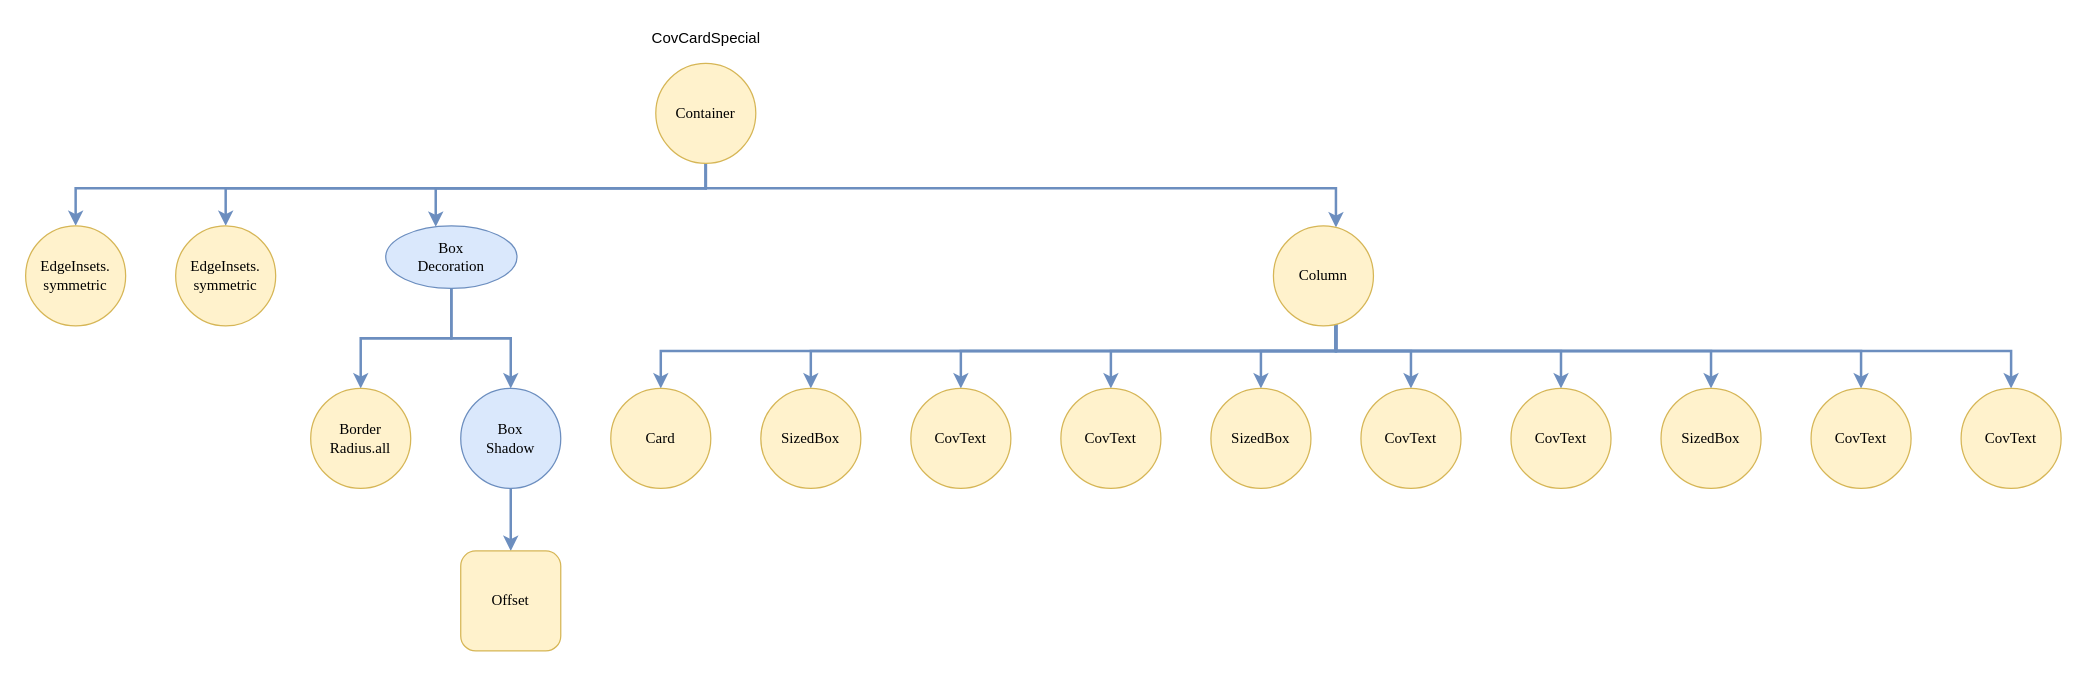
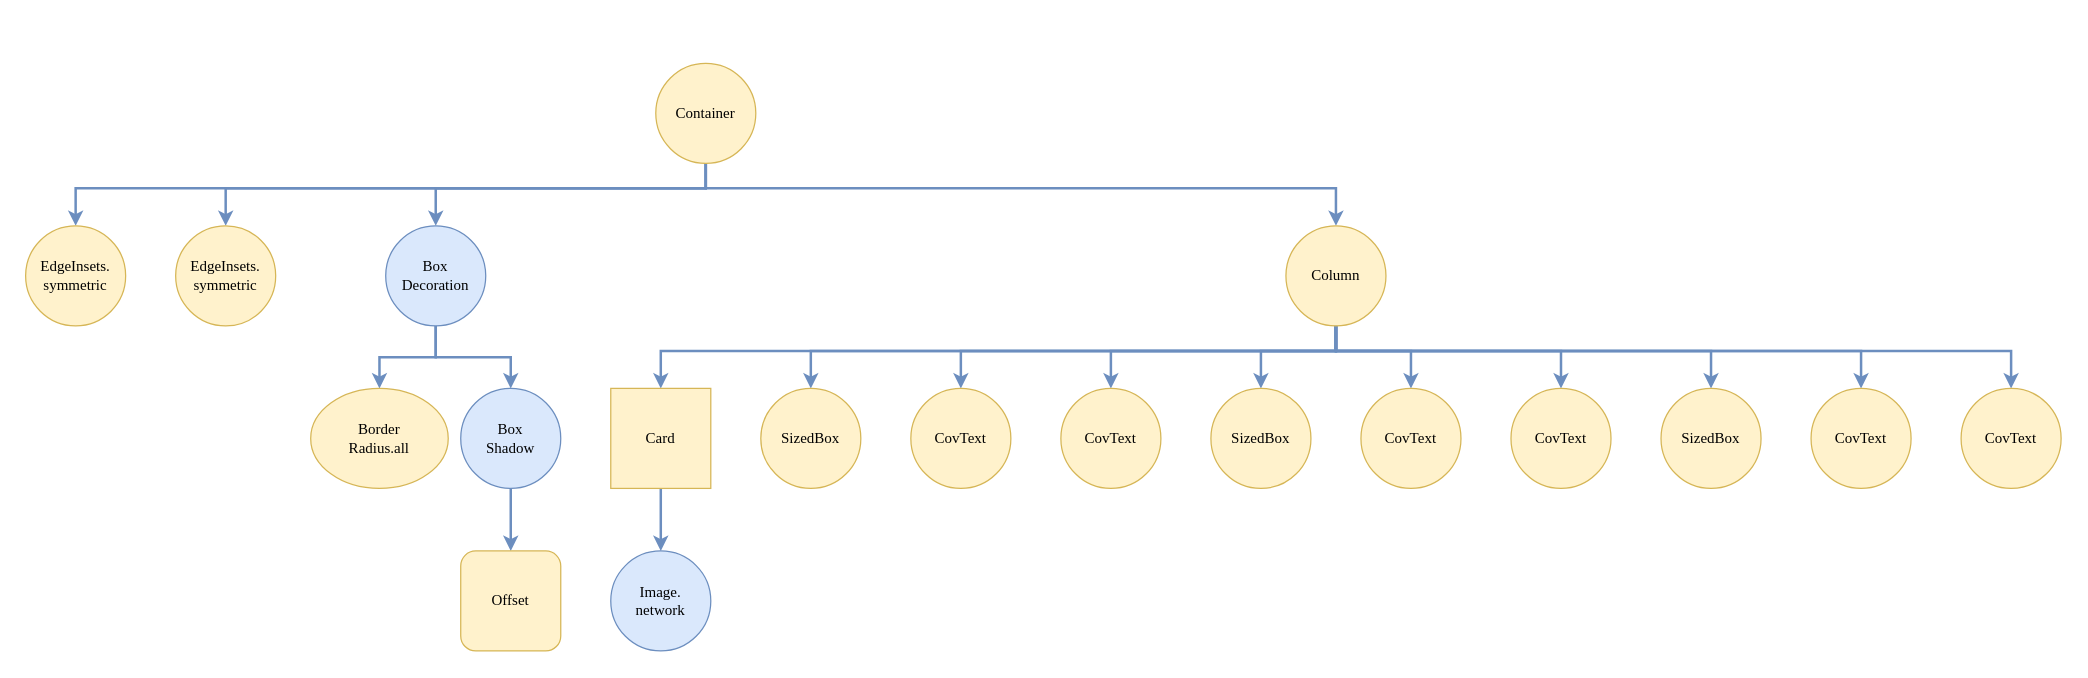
node "CovCardSpecial": removed
node "Box Decoration": size 131x63 -> 100x100
node "Column": moved (1323, 276) -> (1336, 276)
node "Border Radius.all": size 100x100 -> 138x100
node "Card": shape ellipse -> rectangle
edge "Card" -> "Image. network": added
node "Image. network": added
